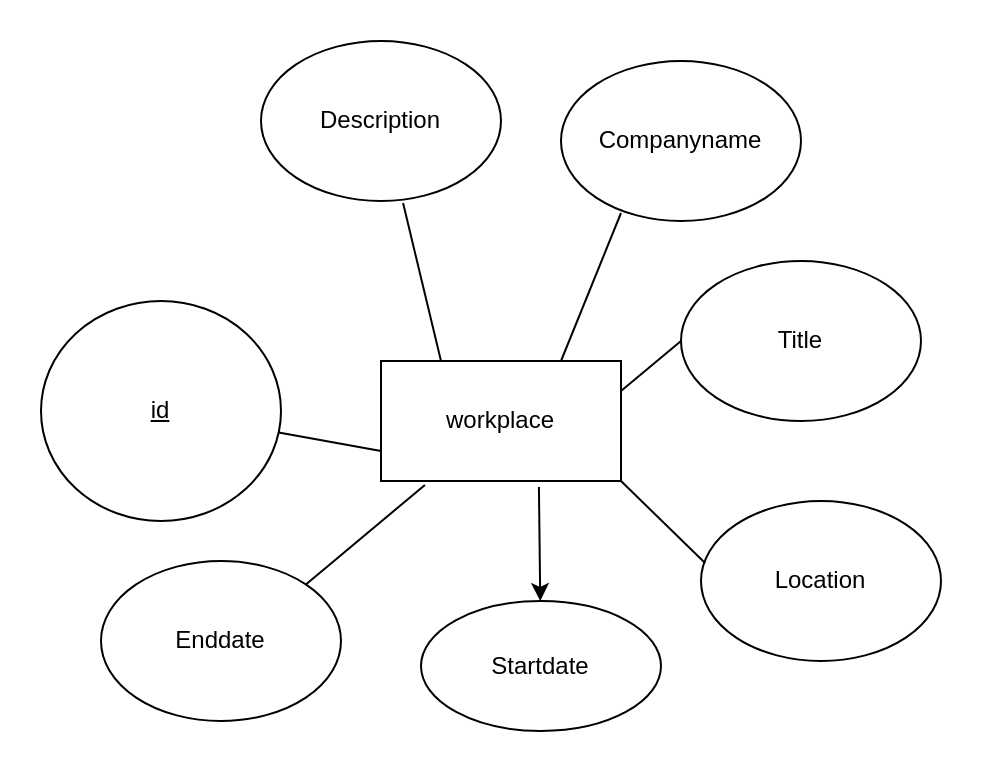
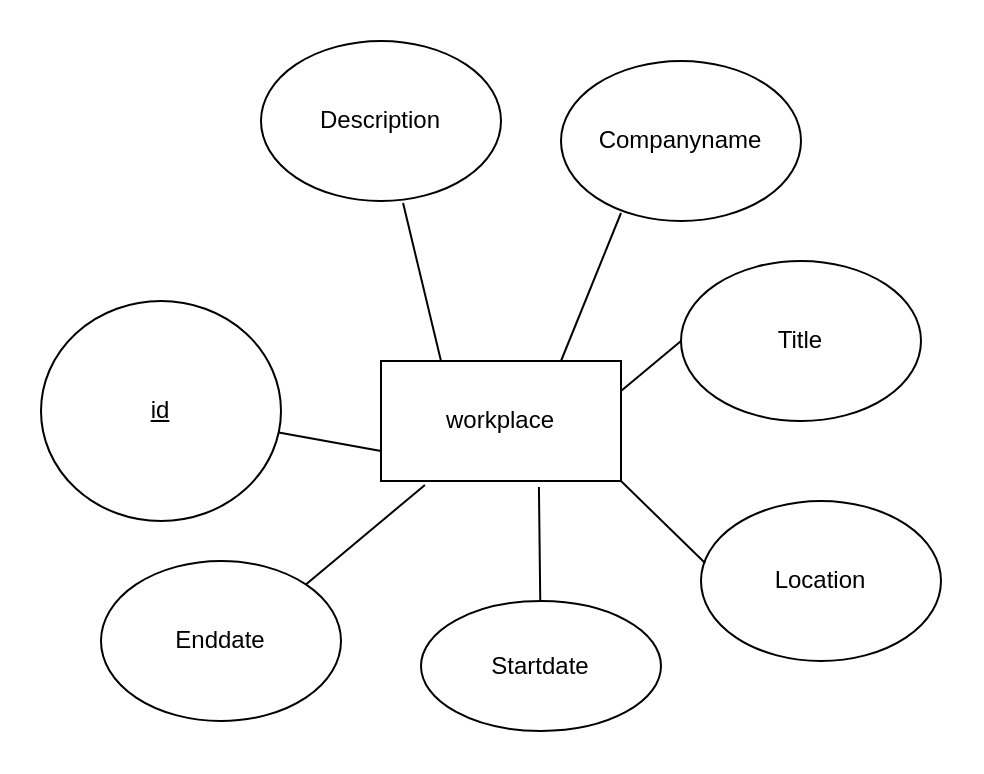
edge "workplace" -> "Startdate": arrowhead classic -> none
